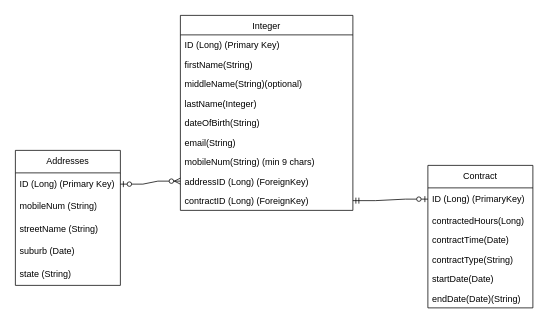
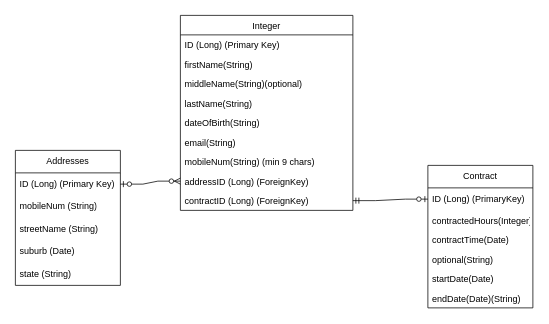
node "lastName(Integer)": label "lastName(Integer)" -> "lastName(String)"
node "contractedHours(Long)": label "contractedHours(Long)" -> "contractedHours(Integer)"
node "contractType(String)": label "contractType(String)" -> "optional(String)"
